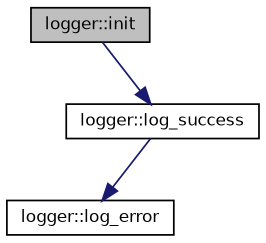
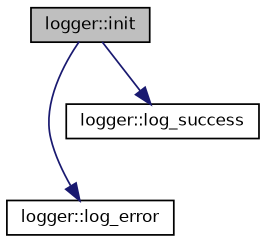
edge "logger::log_success" -> "logger::log_error": now "logger::init" -> "logger::log_error"
